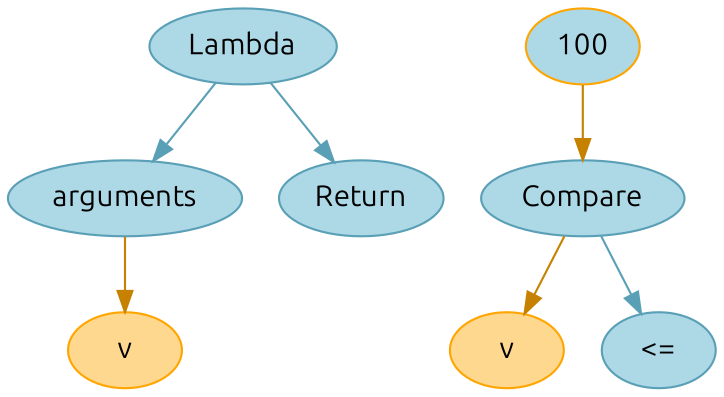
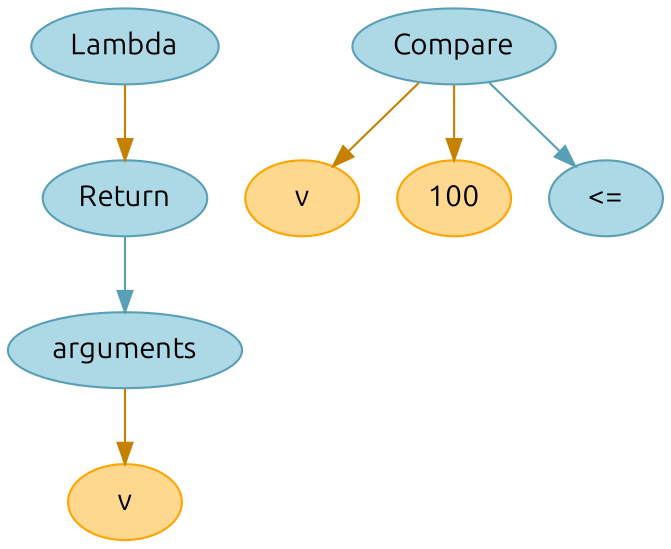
node "100": fillcolor lightblue -> #ffd890
edge "100" -> "Compare": reversed
edge "Lambda" -> "arguments": now "Return" -> "arguments"
edge "Lambda" -> "Return": color #599fb6 -> #c68100
